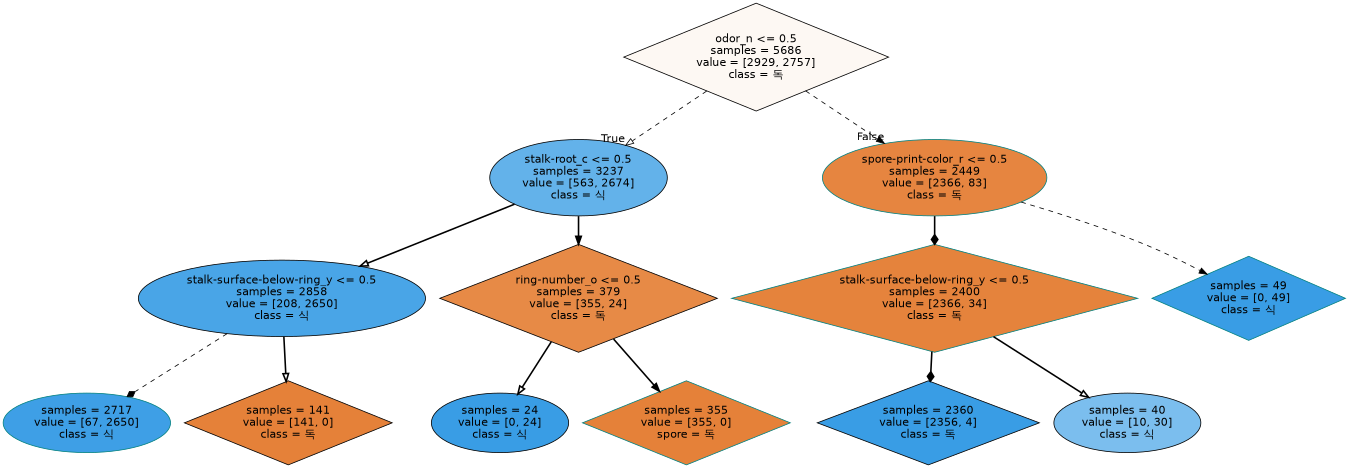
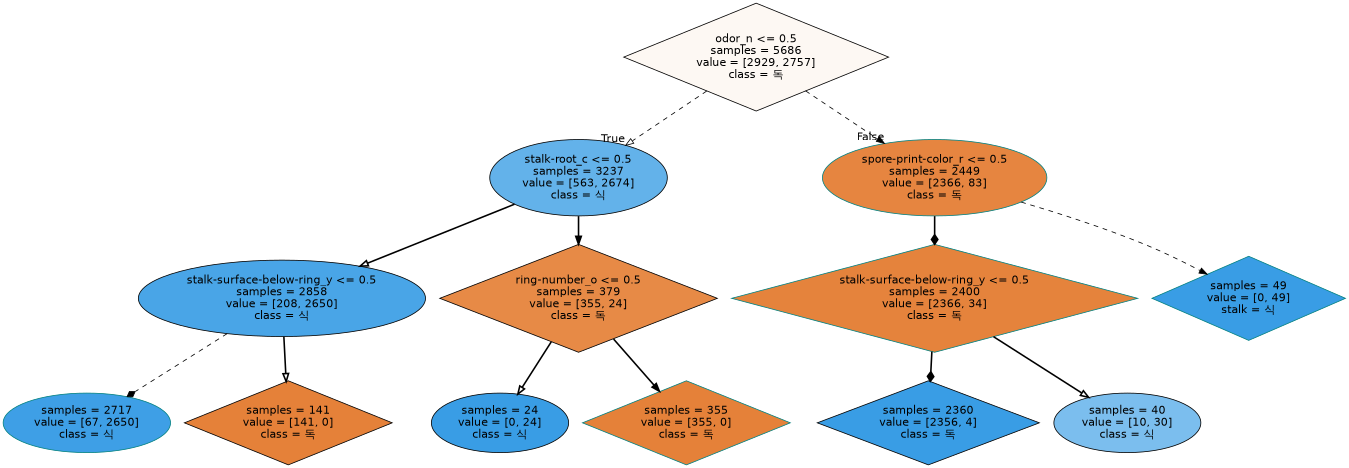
node "samples = 49 value = [0, 49] class = 식": label "samples = 49 value = [0, 49] class = 식" -> "samples = 49 value = [0, 49] stalk = 식"
node "samples = 355 value = [355, 0] spore = 독": label "samples = 355 value = [355, 0] spore = 독" -> "samples = 355 value = [355, 0] class = 독"
